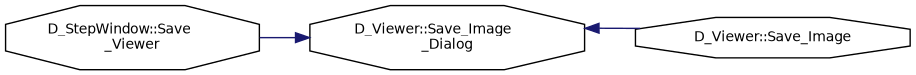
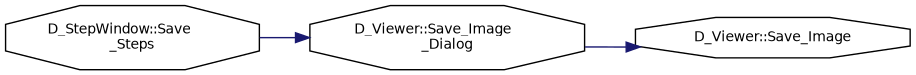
edge "D_Viewer::Save_Image" -> "D_Viewer::Save_Image _Dialog": reversed
node "D_StepWindow::Save _Viewer": label "D_StepWindow::Save _Viewer" -> "D_StepWindow::Save _Steps"
